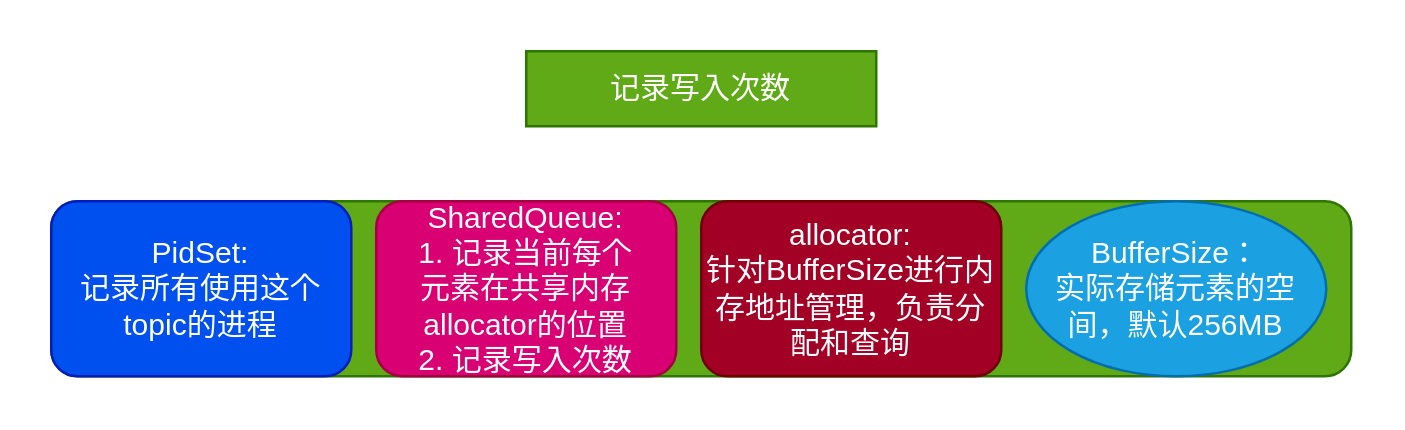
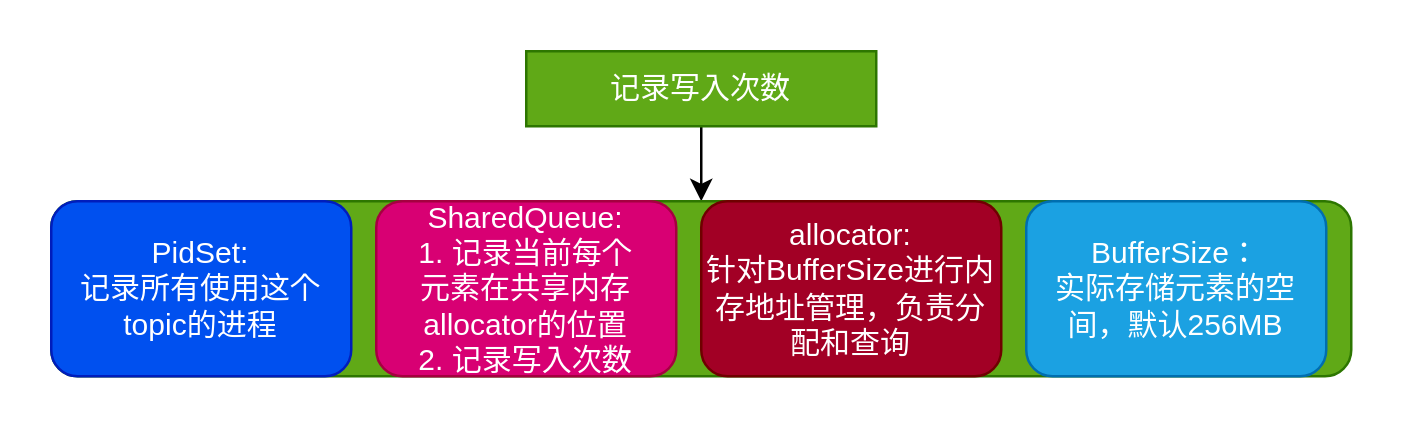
edge "记录写入次数" -> "allocator: 针对BufferSize进行内存地址管理，负责分配和查询": added
node "BufferSize： 实际存储元素的空间，默认256MB": shape ellipse -> rounded rectangle
